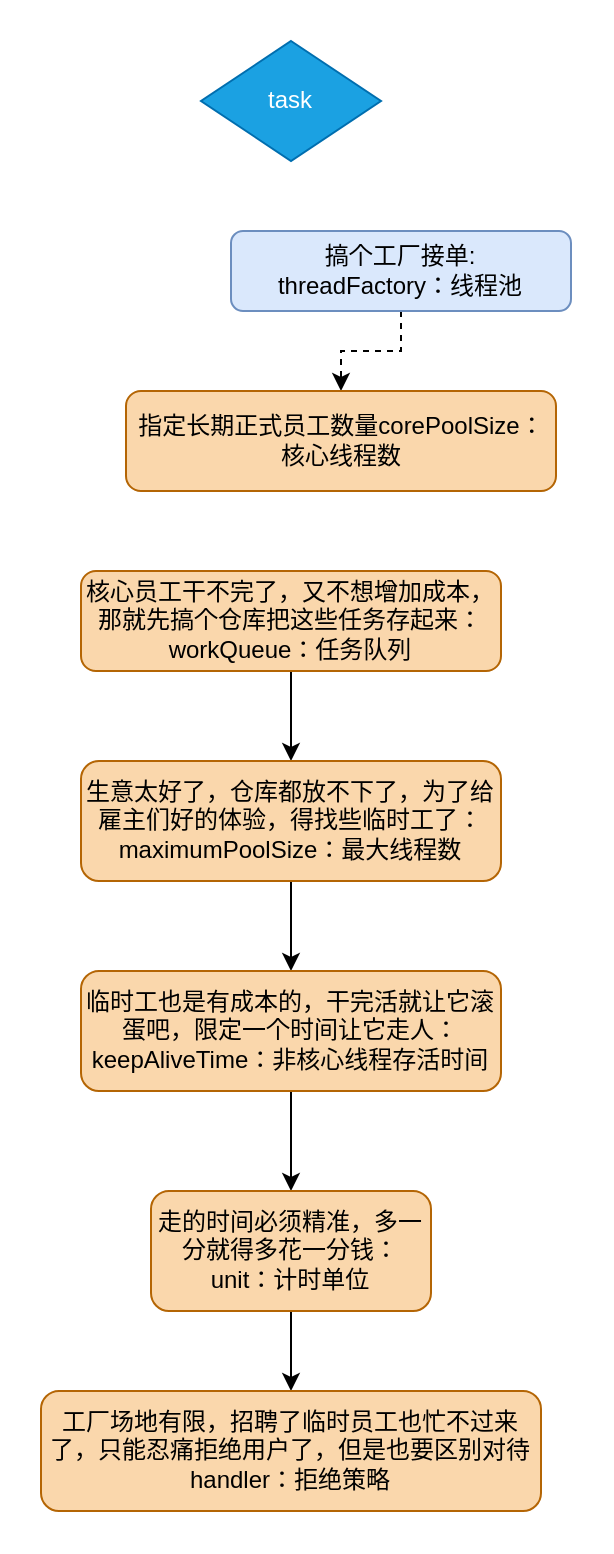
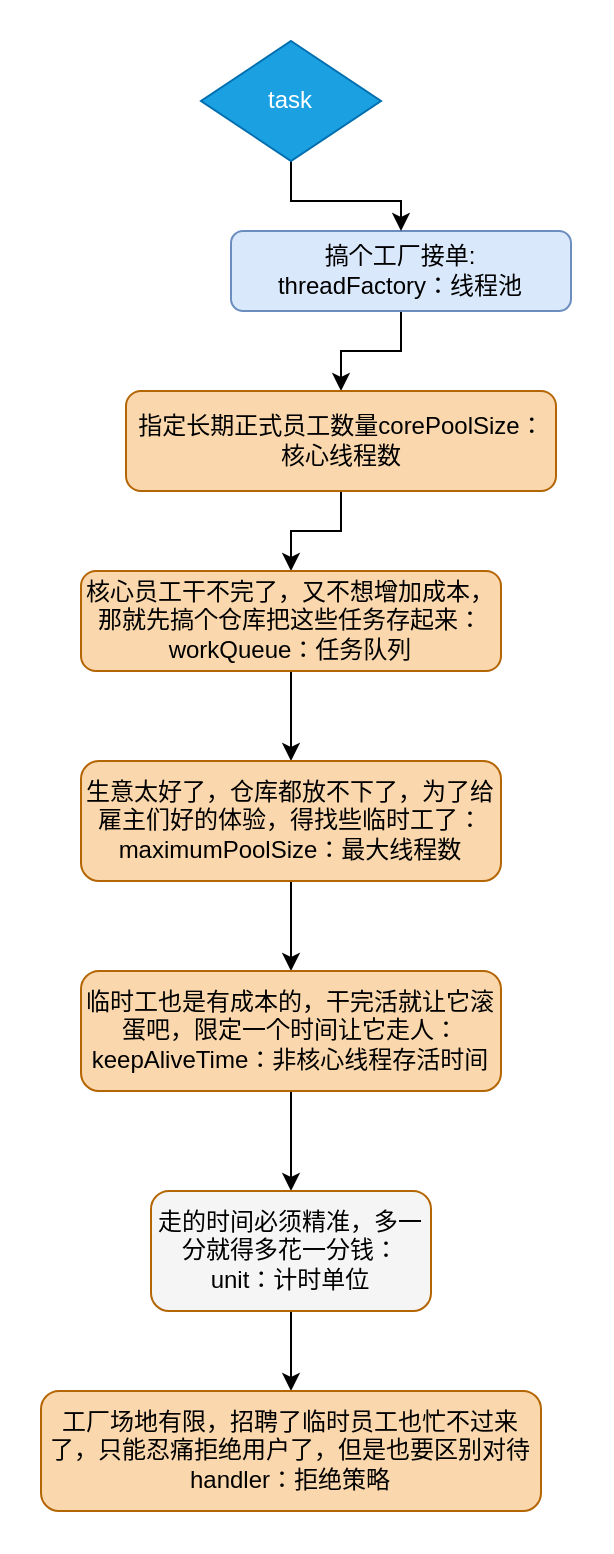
edge "task" -> "搞个工厂接单: threadFactory：线程池": added
edge "搞个工厂接单: threadFactory：线程池" -> "指定长期正式员工数量corePoolSize：核心线程数": style dashed -> solid
edge "指定长期正式员工数量corePoolSize：核心线程数" -> "核心员工干不完了，又不想增加成本，那就先搞个仓库把这些任务存起来： workQueue：任务队列": added
node "走的时间必须精准，多一分就得多花一分钱： unit：计时单位": fillcolor #fad7ac -> #f5f5f5
